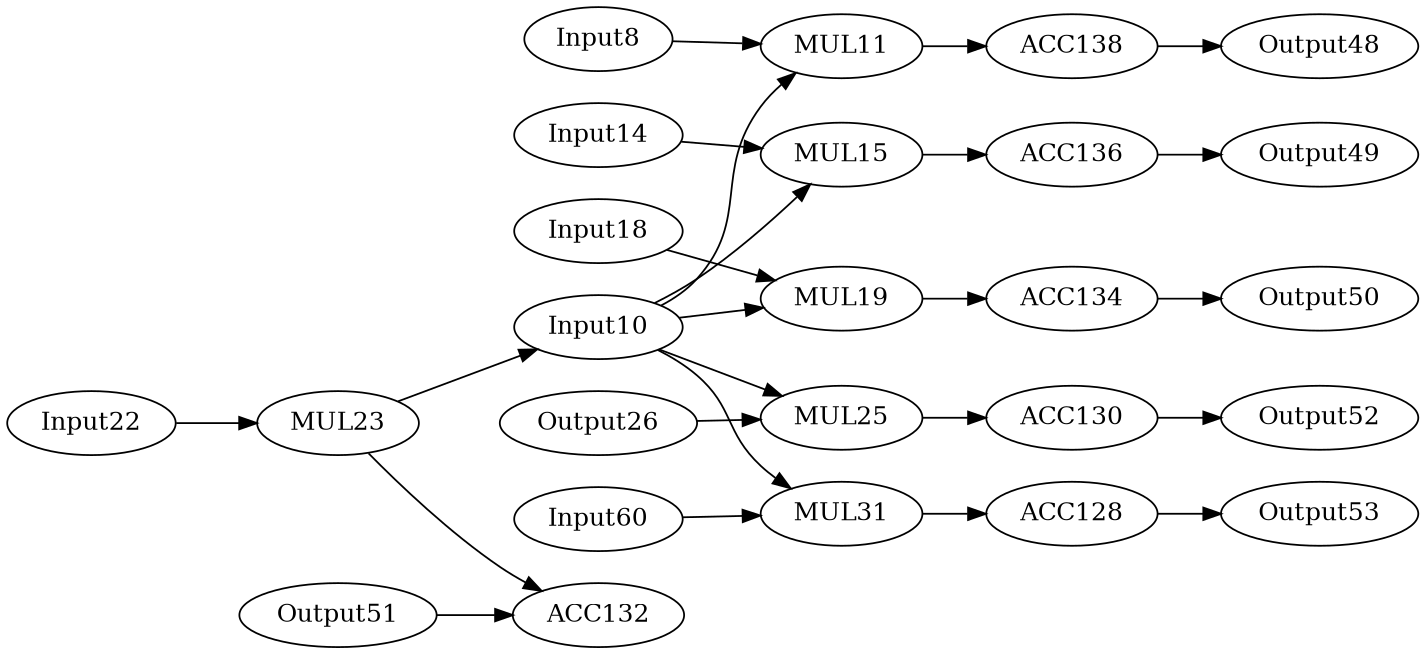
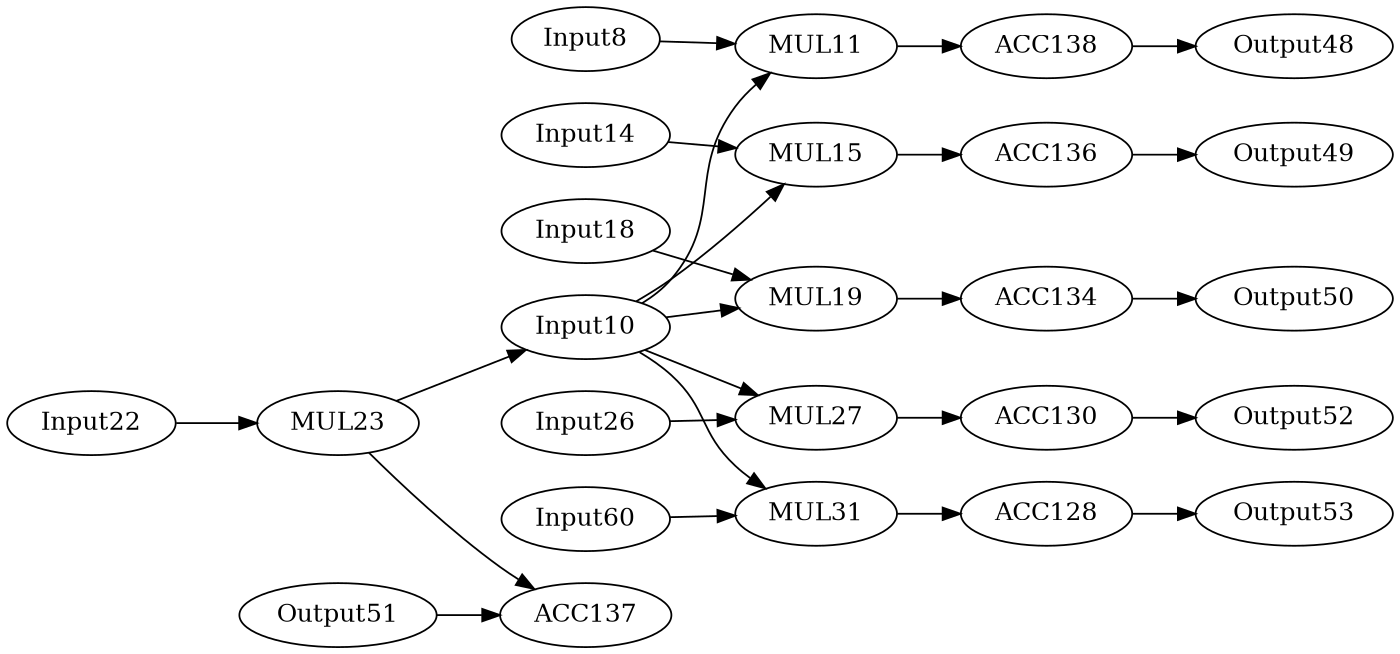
node "MUL25": label "MUL25" -> "MUL27"
node "Output26": label "Output26" -> "Input26"
node "ACC132": label "ACC132" -> "ACC137"
